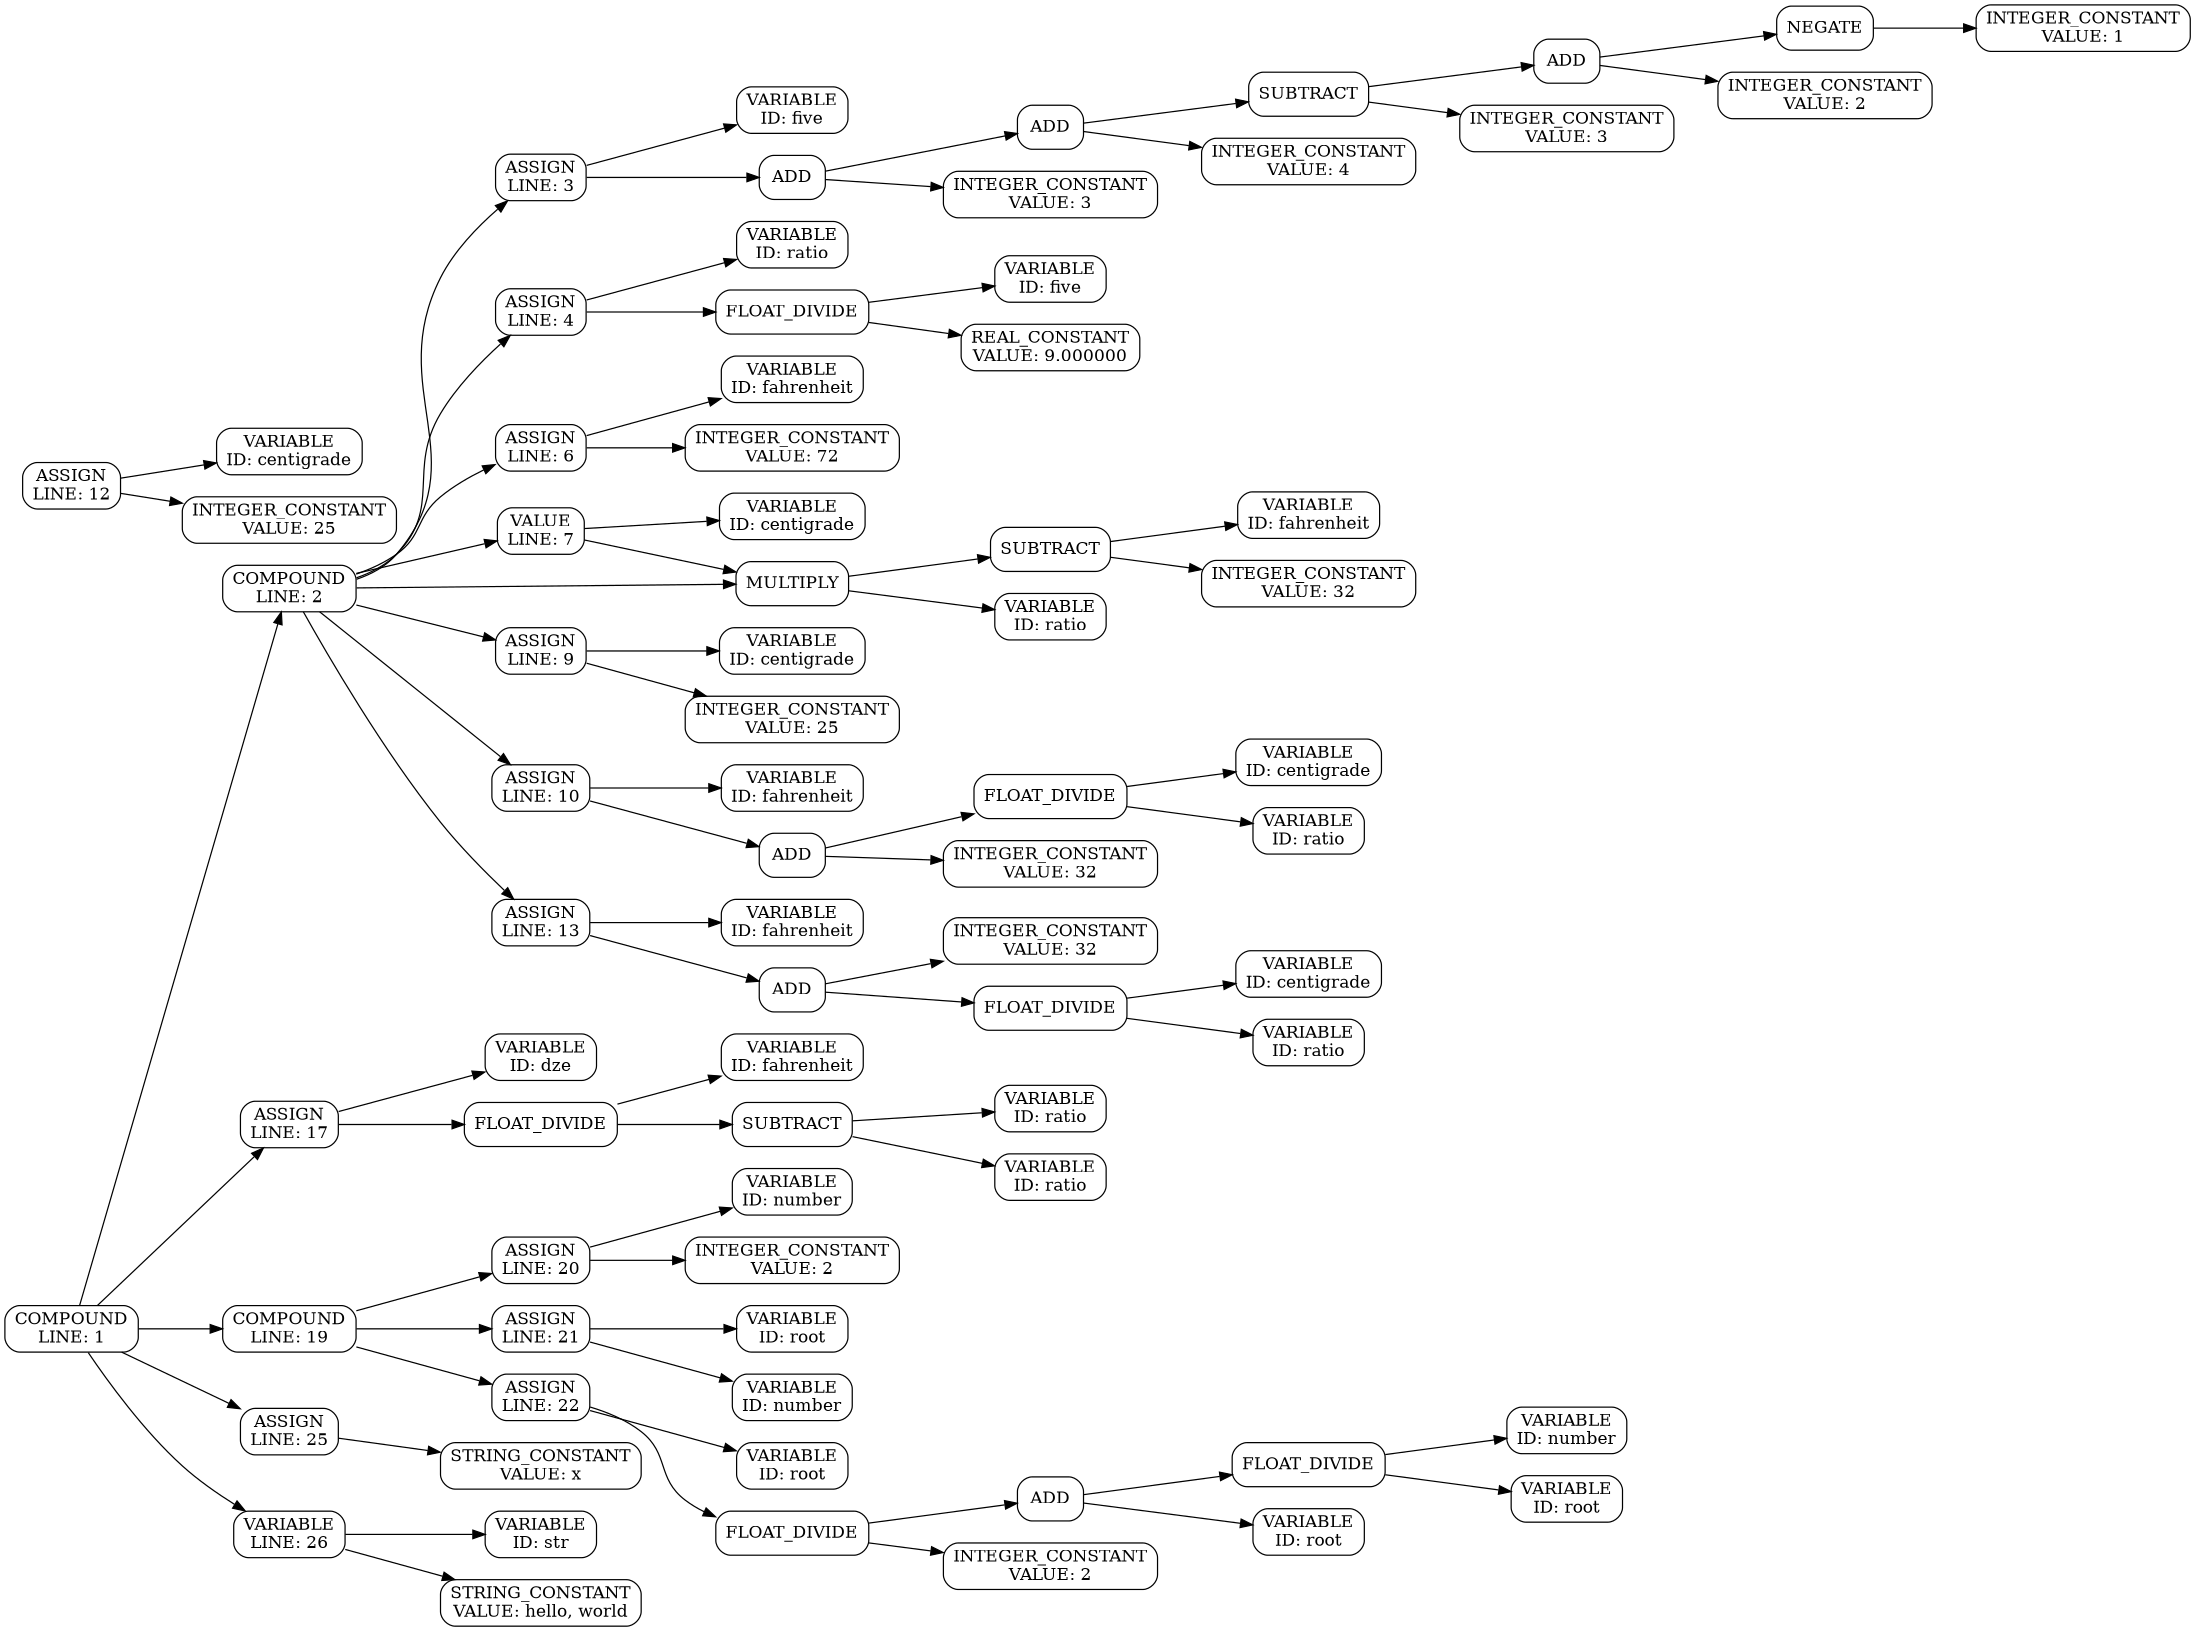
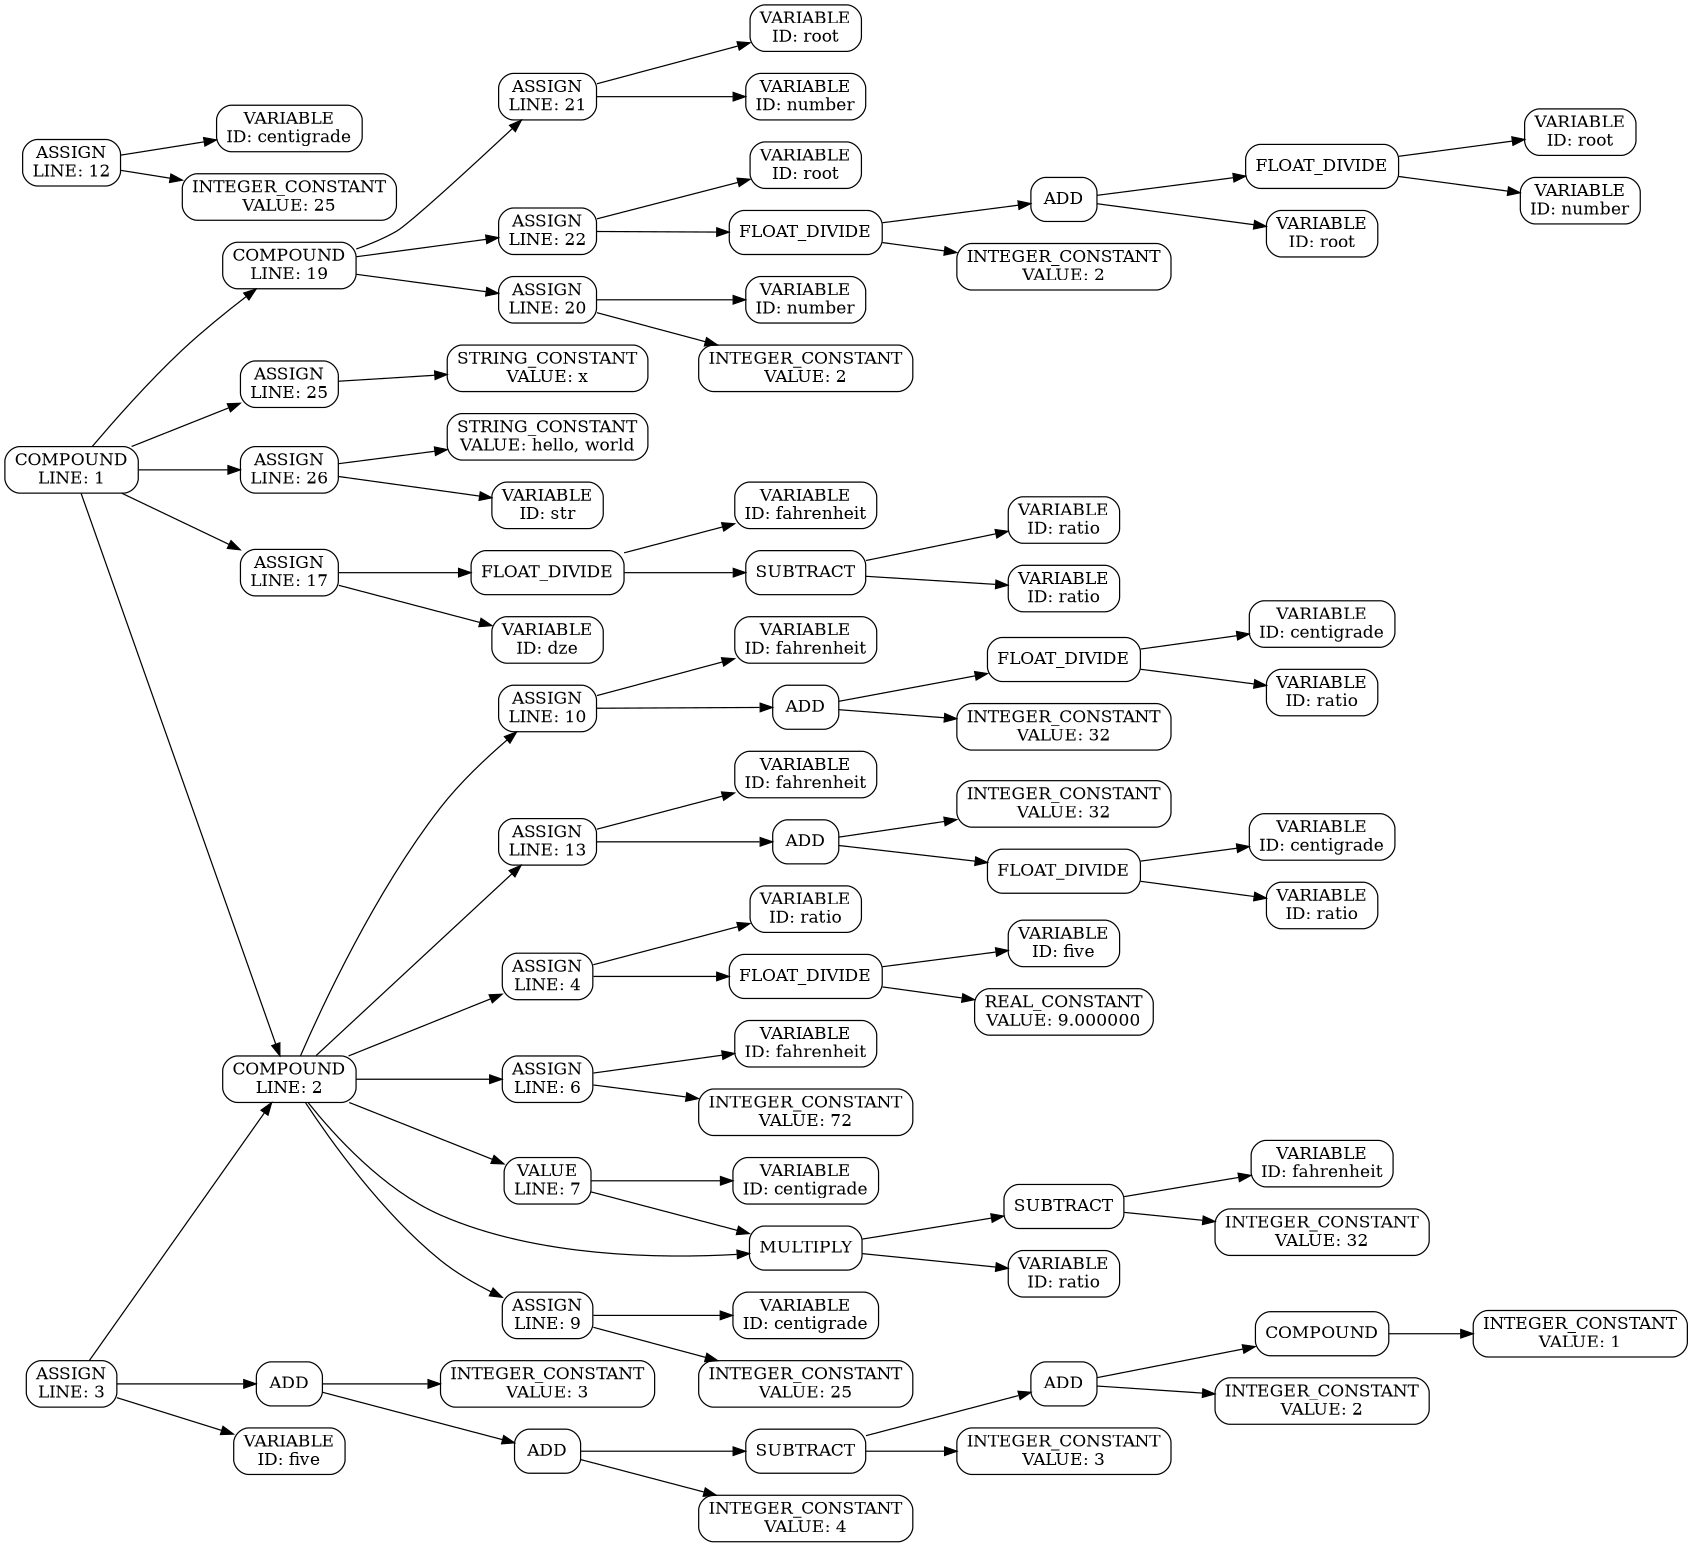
node "NEGATE": label "NEGATE" -> "COMPOUND"
edge "COMPOUND LINE: 2" -> "ASSIGN LINE: 3": reversed
node "VARIABLE LINE: 26": label "VARIABLE LINE: 26" -> "ASSIGN LINE: 26"
